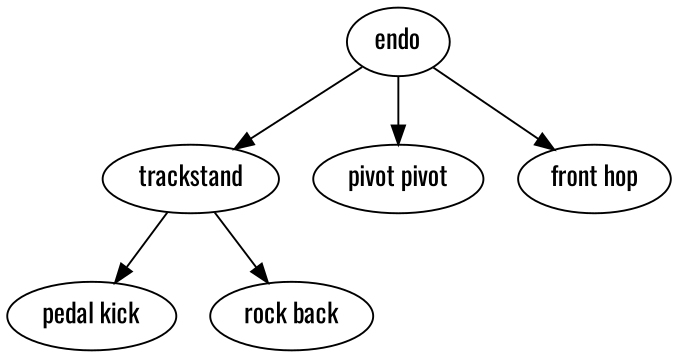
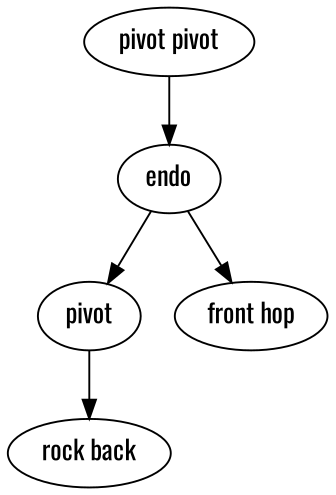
edge "endo" -> "pivot pivot": reversed
node "trackstand": label "trackstand" -> "pivot"
node "pedal kick": removed
